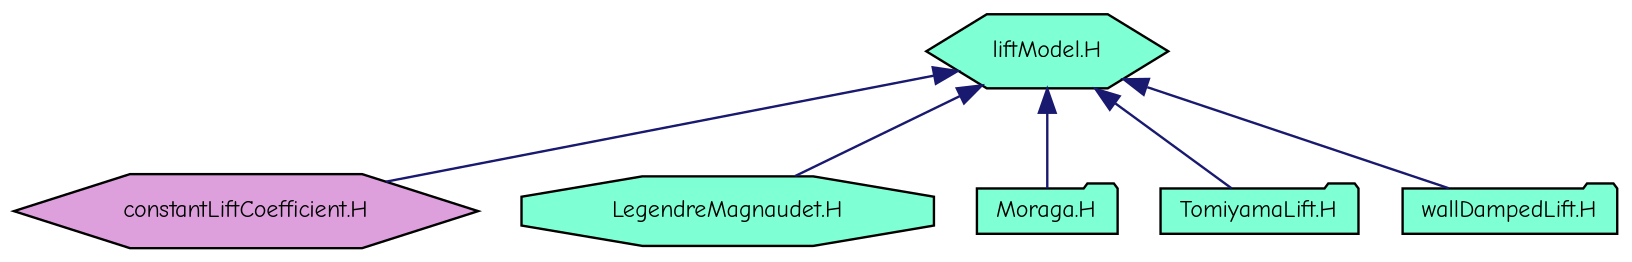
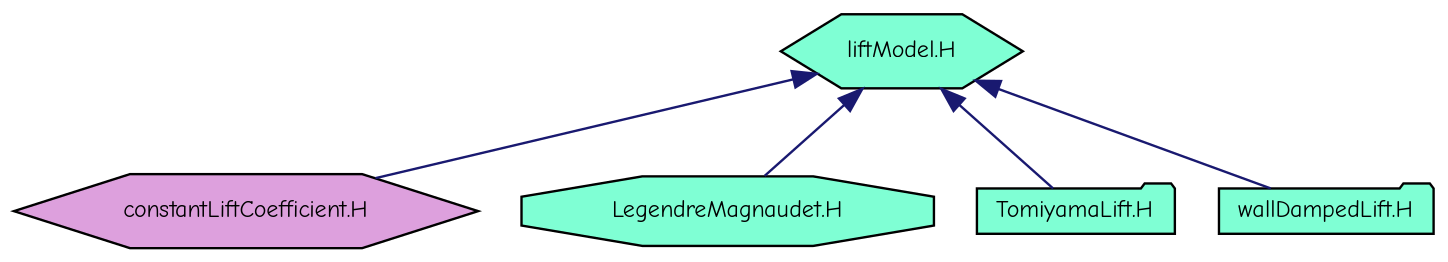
node "Moraga.H": removed
